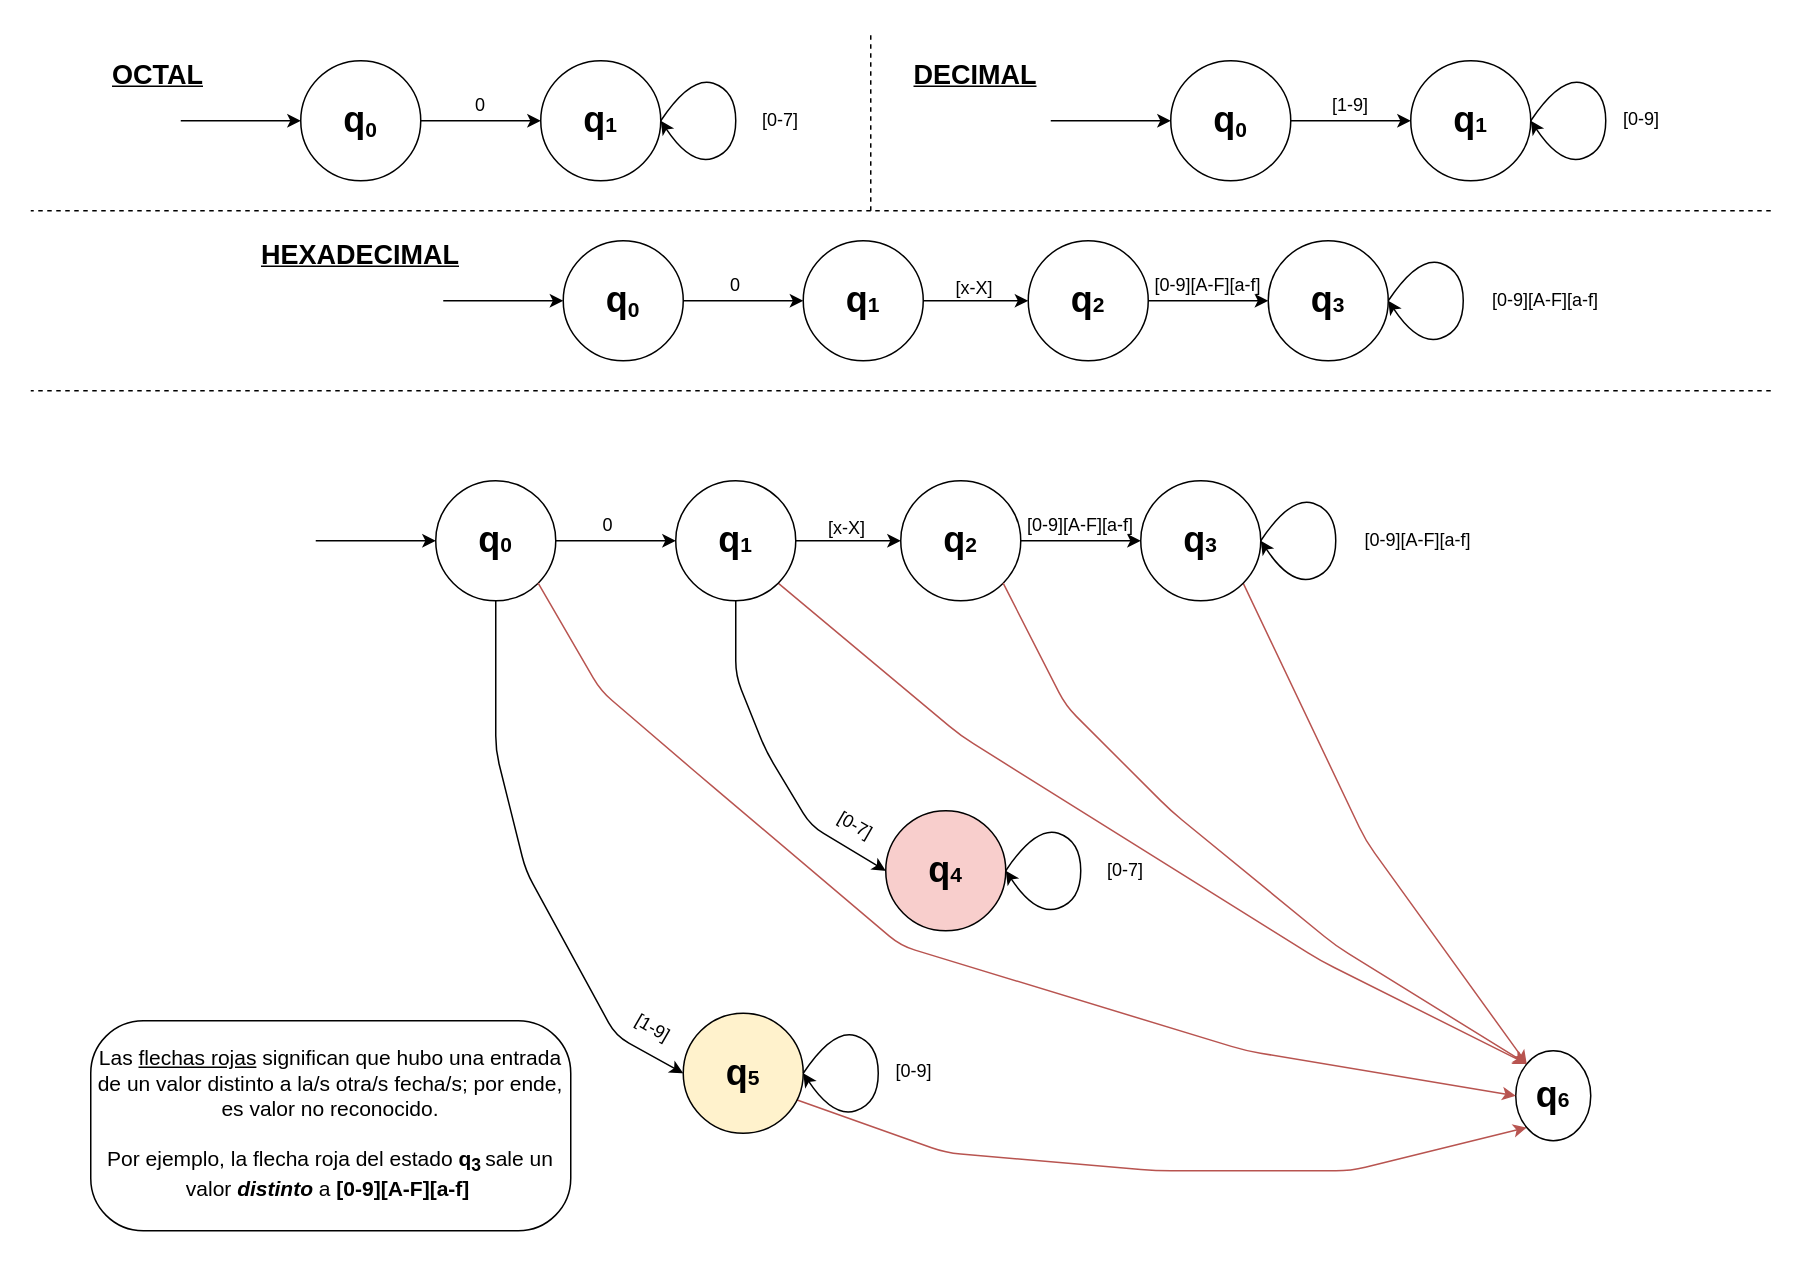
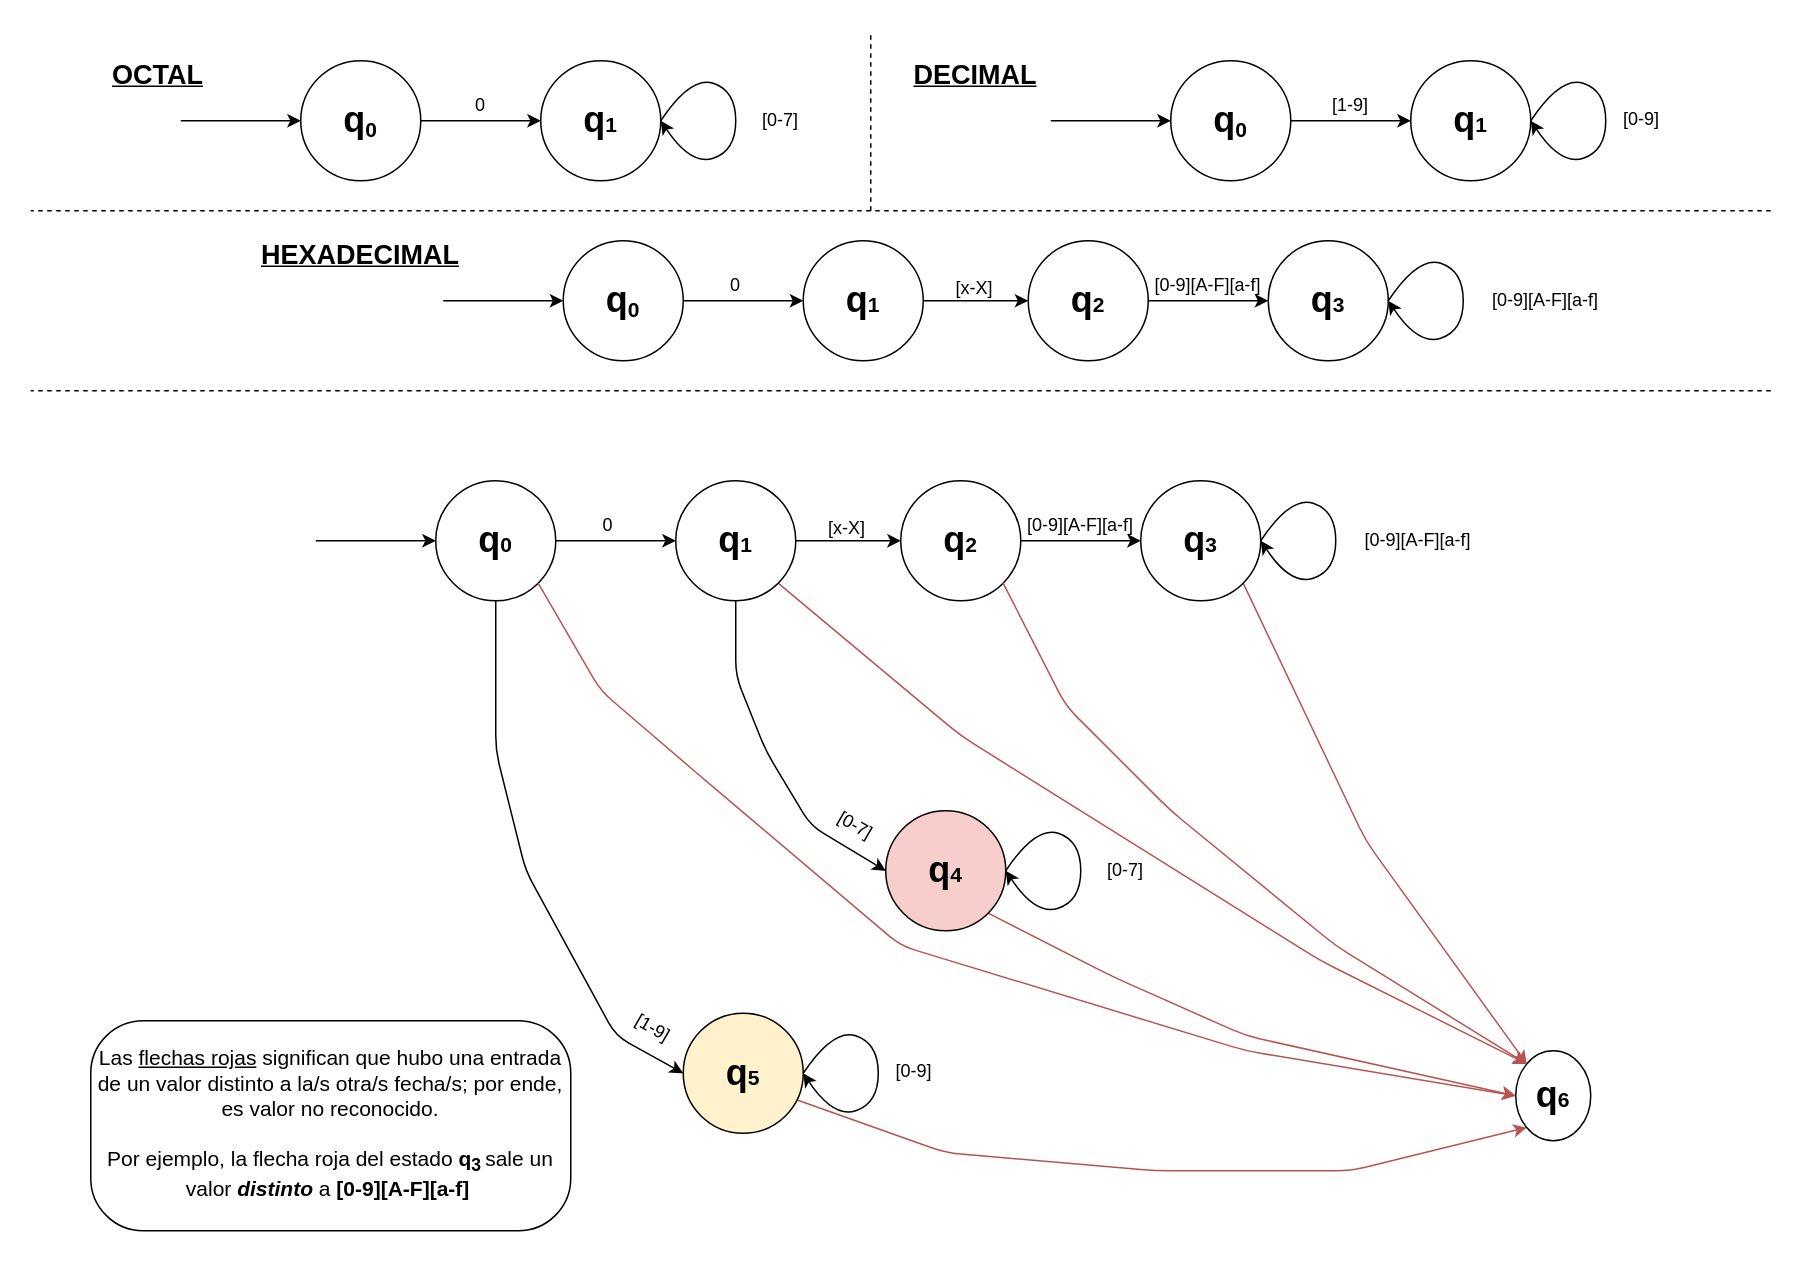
edge "q4" -> "q6": added
